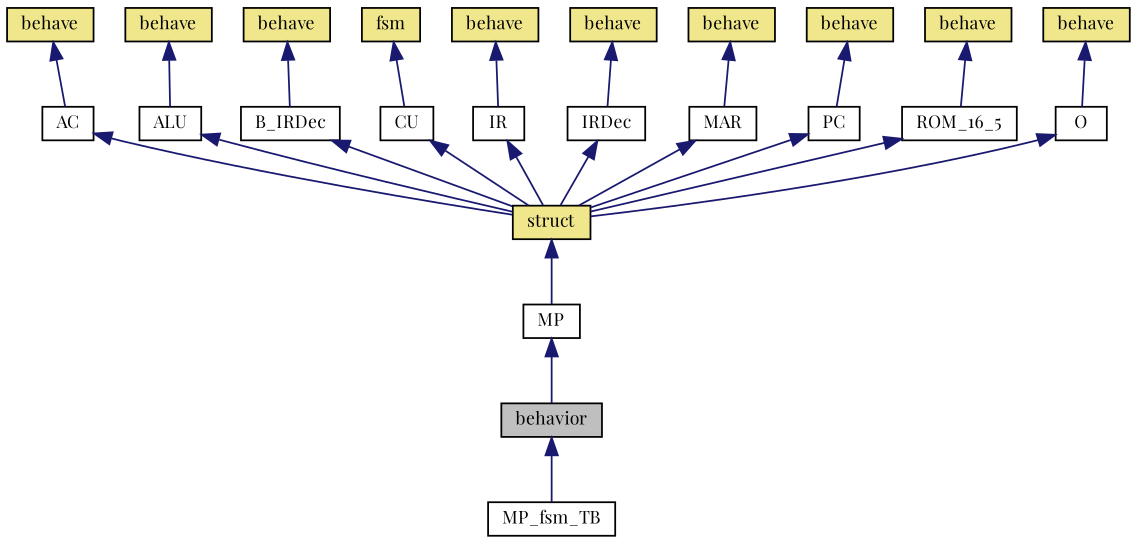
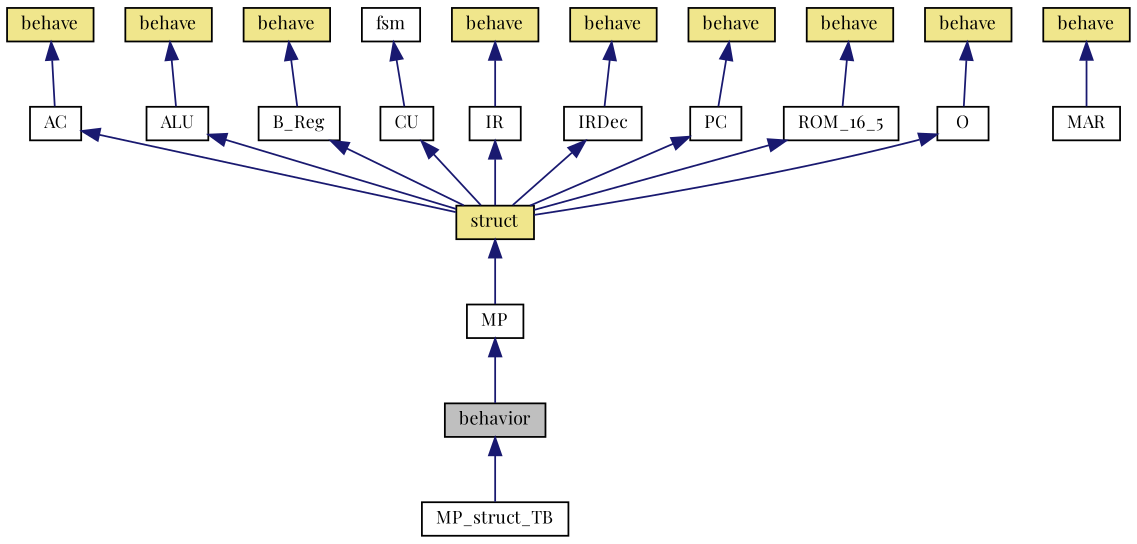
node "fsm": fillcolor khaki -> white
node "B_IRDec": label "B_IRDec" -> "B_Reg"
edge "struct" -> "MAR": removed
node "MP_fsm_TB": label "MP_fsm_TB" -> "MP_struct_TB"
